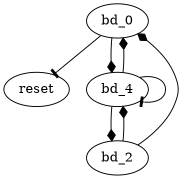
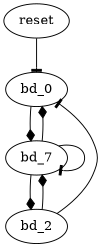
edge "bd_0" -> "reset": reversed
node "bd_4": label "bd_4" -> "bd_7"
edge "bd_2" -> "bd_0": arrowhead diamond -> tee
